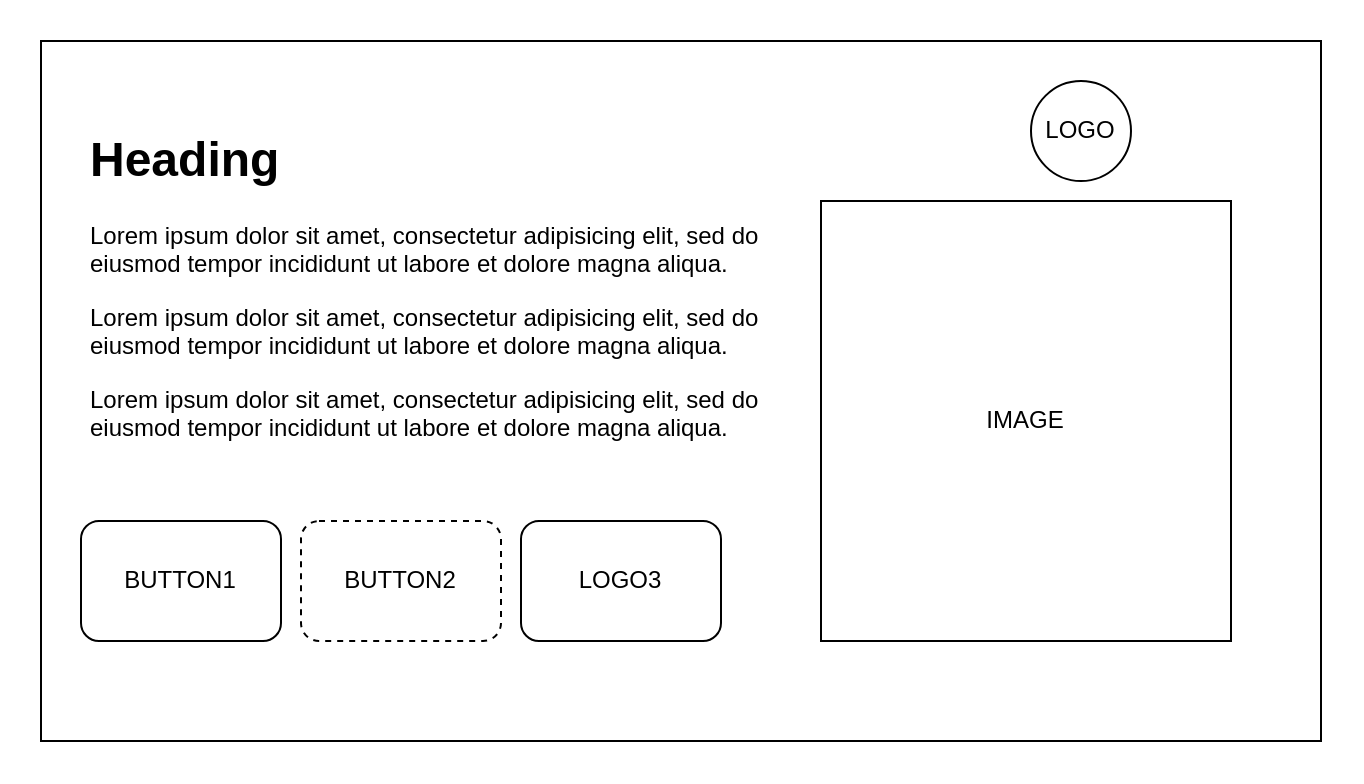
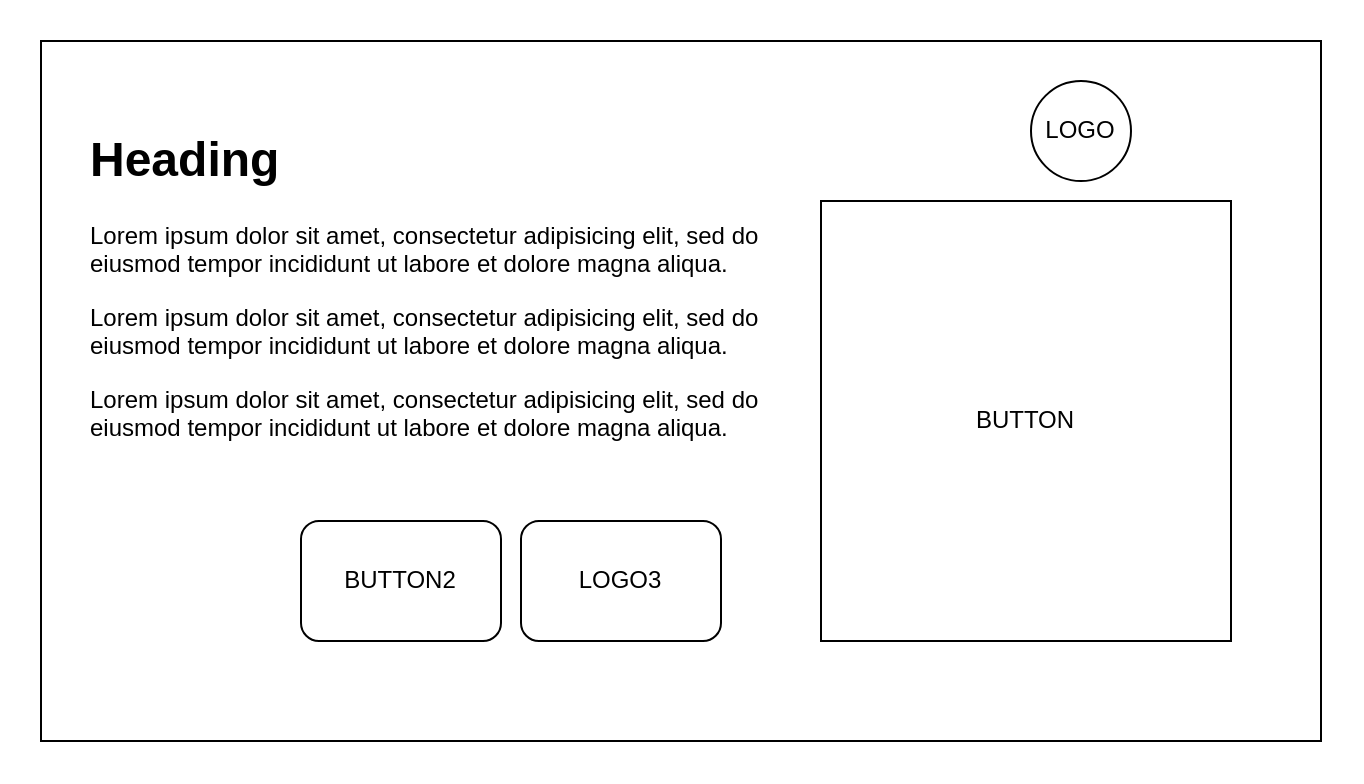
node "IMAGE": label "IMAGE" -> "BUTTON"
node "BUTTON1": removed
node "BUTTON2": style dashed -> solid
